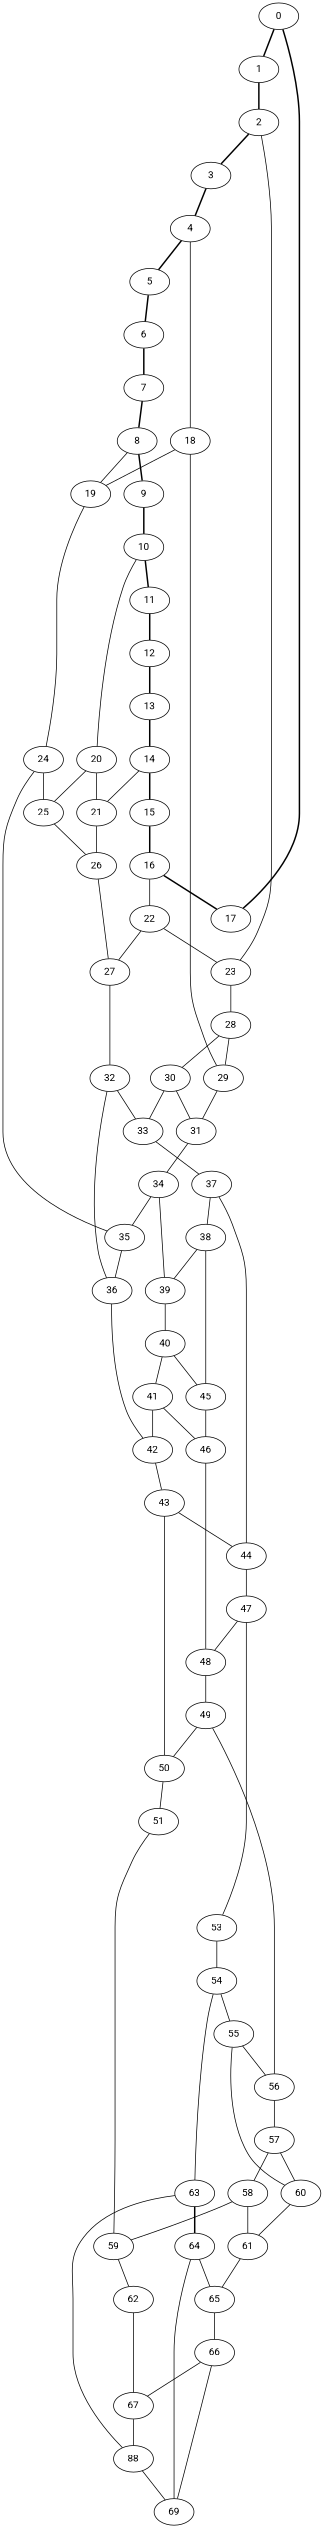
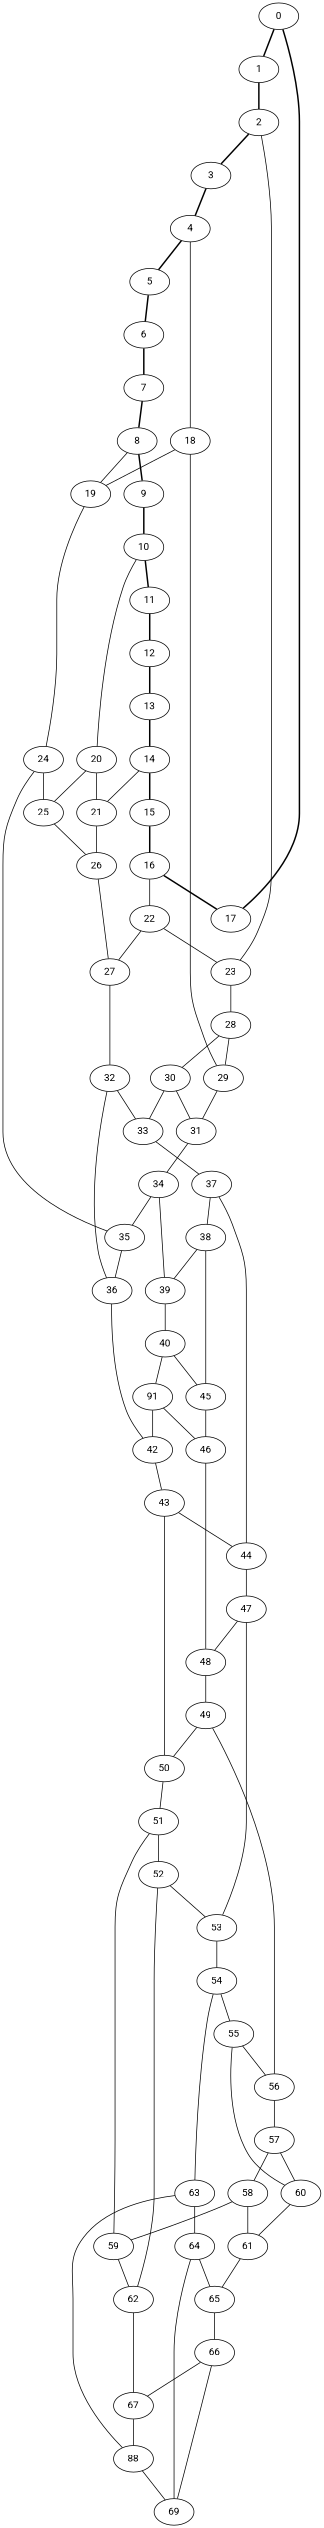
node "41": label "41" -> "91"
node "52": added
edge "63" -- "64": style bold -> solid
